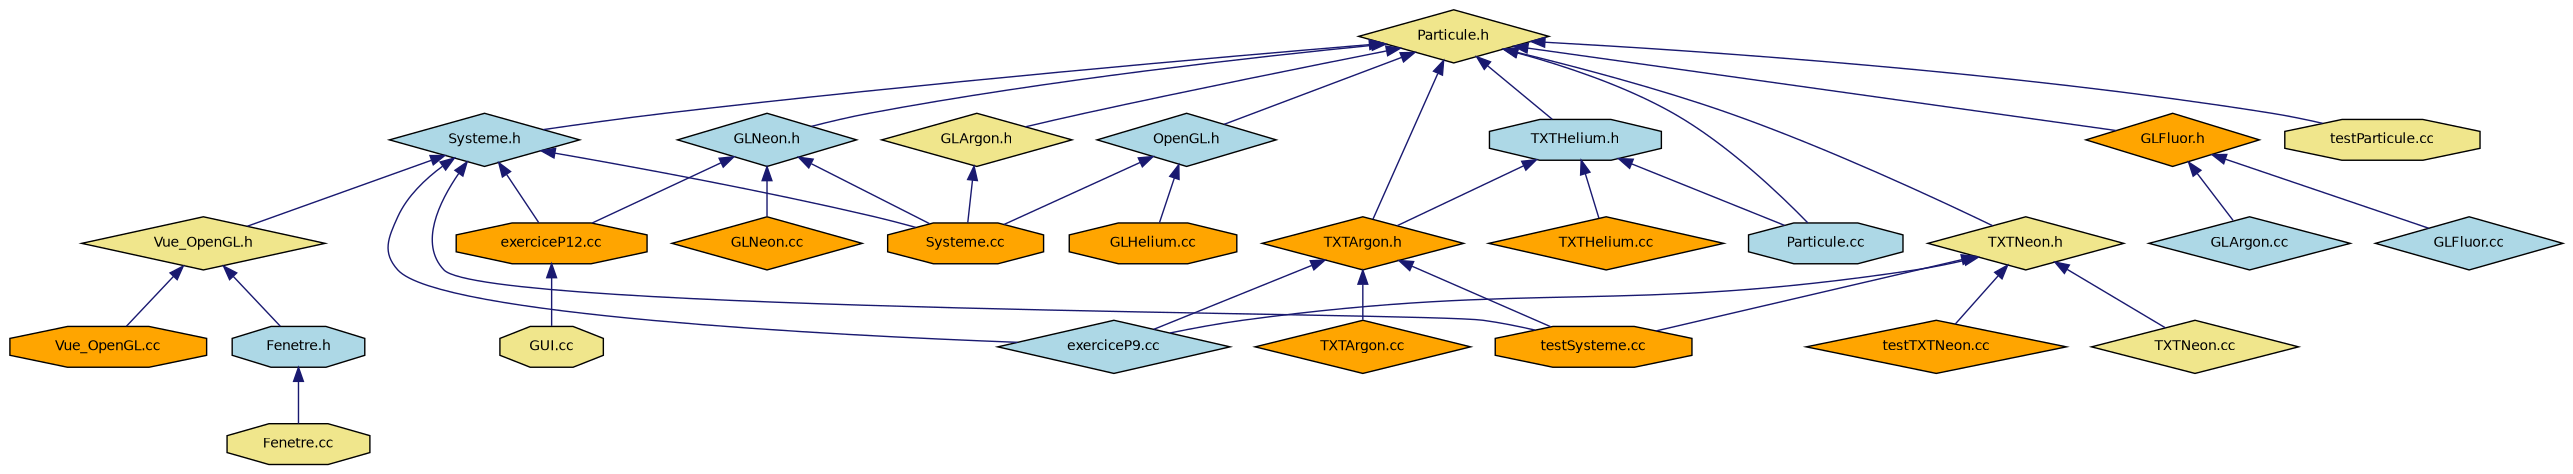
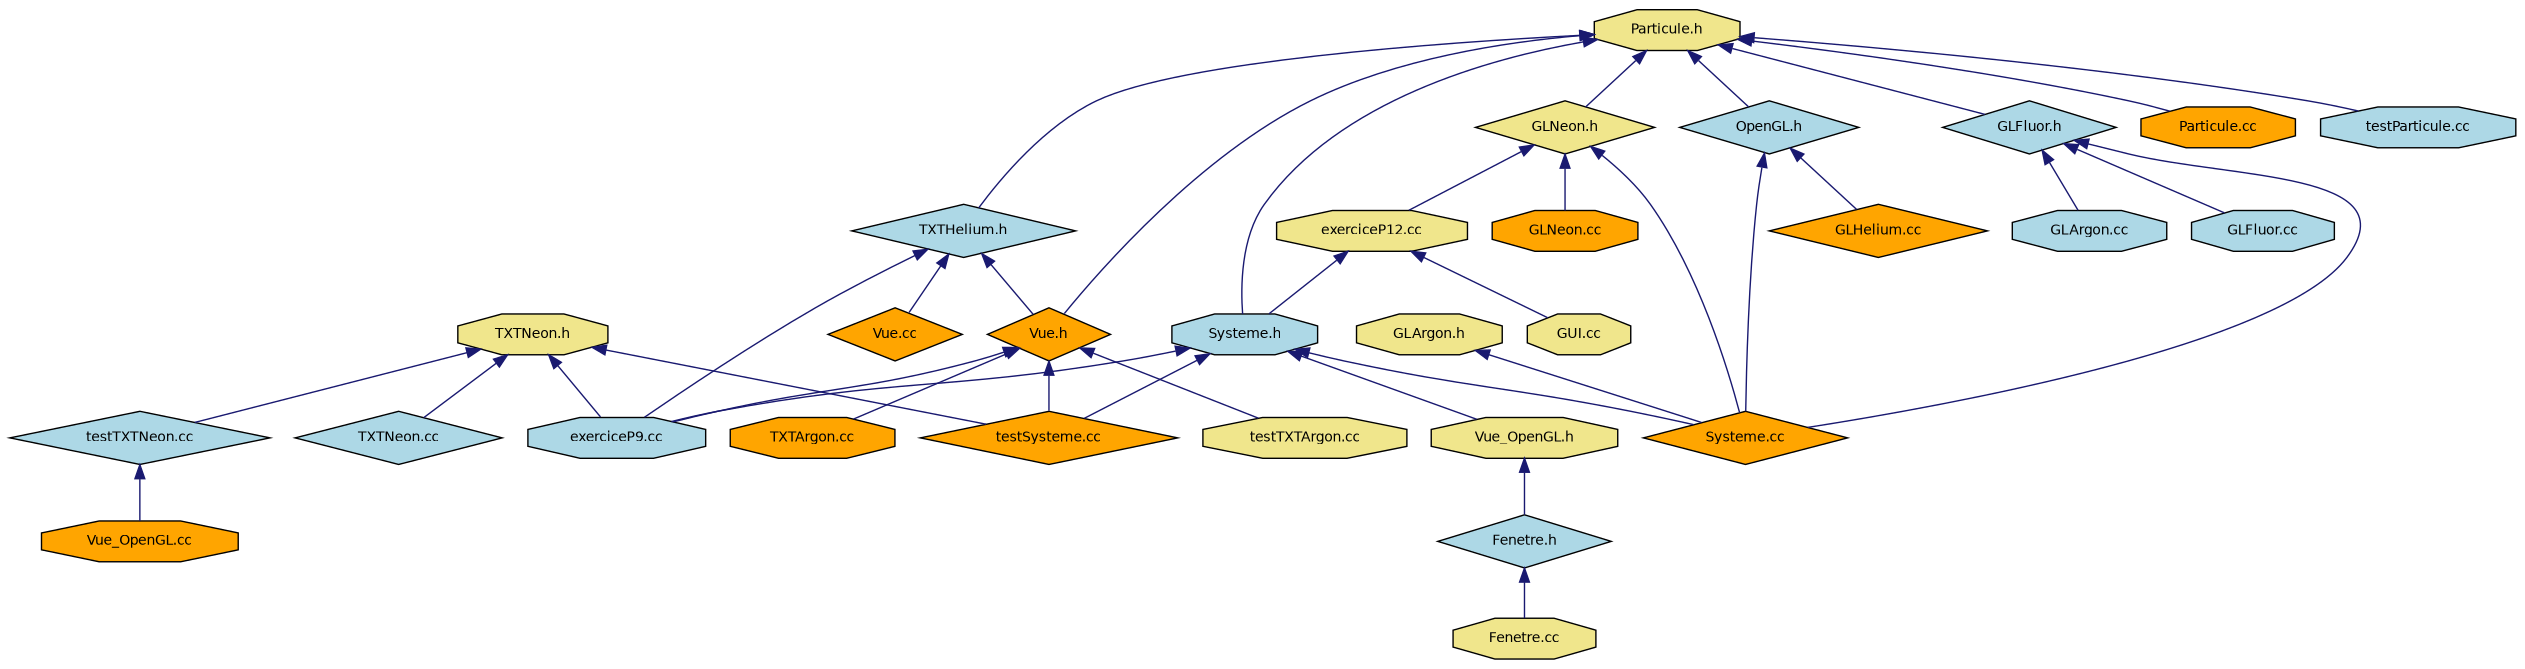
node "Particule.h": shape diamond -> octagon
edge "GLArgon.h" -> "Particule.h": removed
edge "TXTNeon.h" -> "Particule.h": removed
node "Systeme.h": shape diamond -> octagon
node "GLNeon.h": fillcolor lightblue -> khaki
node "GLArgon.h": shape diamond -> octagon
node "TXTHelium.h": shape octagon -> diamond
node "GLFluor.h": fillcolor orange -> lightblue
node "testParticule.cc": fillcolor khaki -> lightblue
edge "Particule.cc" -> "TXTHelium.h": now "exerciceP9.cc" -> "TXTHelium.h"
edge "exerciceP12.cc" -> "Systeme.h": reversed
node "Vue_OpenGL.h": shape diamond -> octagon
node "exerciceP12.cc": fillcolor orange -> khaki
node "GLNeon.cc": shape diamond -> octagon
node "Systeme.cc": shape octagon -> diamond
node "GLHelium.cc": shape octagon -> diamond
node "TXTArgon.h": label "TXTArgon.h" -> "Vue.h"
node "TXTHelium.cc": label "TXTHelium.cc" -> "Vue.cc"
node "Particule.cc": fillcolor lightblue -> orange
node "TXTNeon.h": shape diamond -> octagon
node "GLArgon.cc": shape diamond -> octagon
node "GLFluor.cc": shape diamond -> octagon
edge "Vue_OpenGL.cc" -> "Vue_OpenGL.h": now "Vue_OpenGL.cc" -> "testTXTNeon.cc"
edge "Systeme.cc" -> "GLFluor.h": added
node "Fenetre.h": shape octagon -> diamond
node "exerciceP9.cc": shape diamond -> octagon
node "TXTArgon.cc": shape diamond -> octagon
node "testSysteme.cc": shape octagon -> diamond
node "testTXTNeon.cc": fillcolor orange -> lightblue
node "TXTNeon.cc": fillcolor khaki -> lightblue
node "testTXTArgon.cc": added
